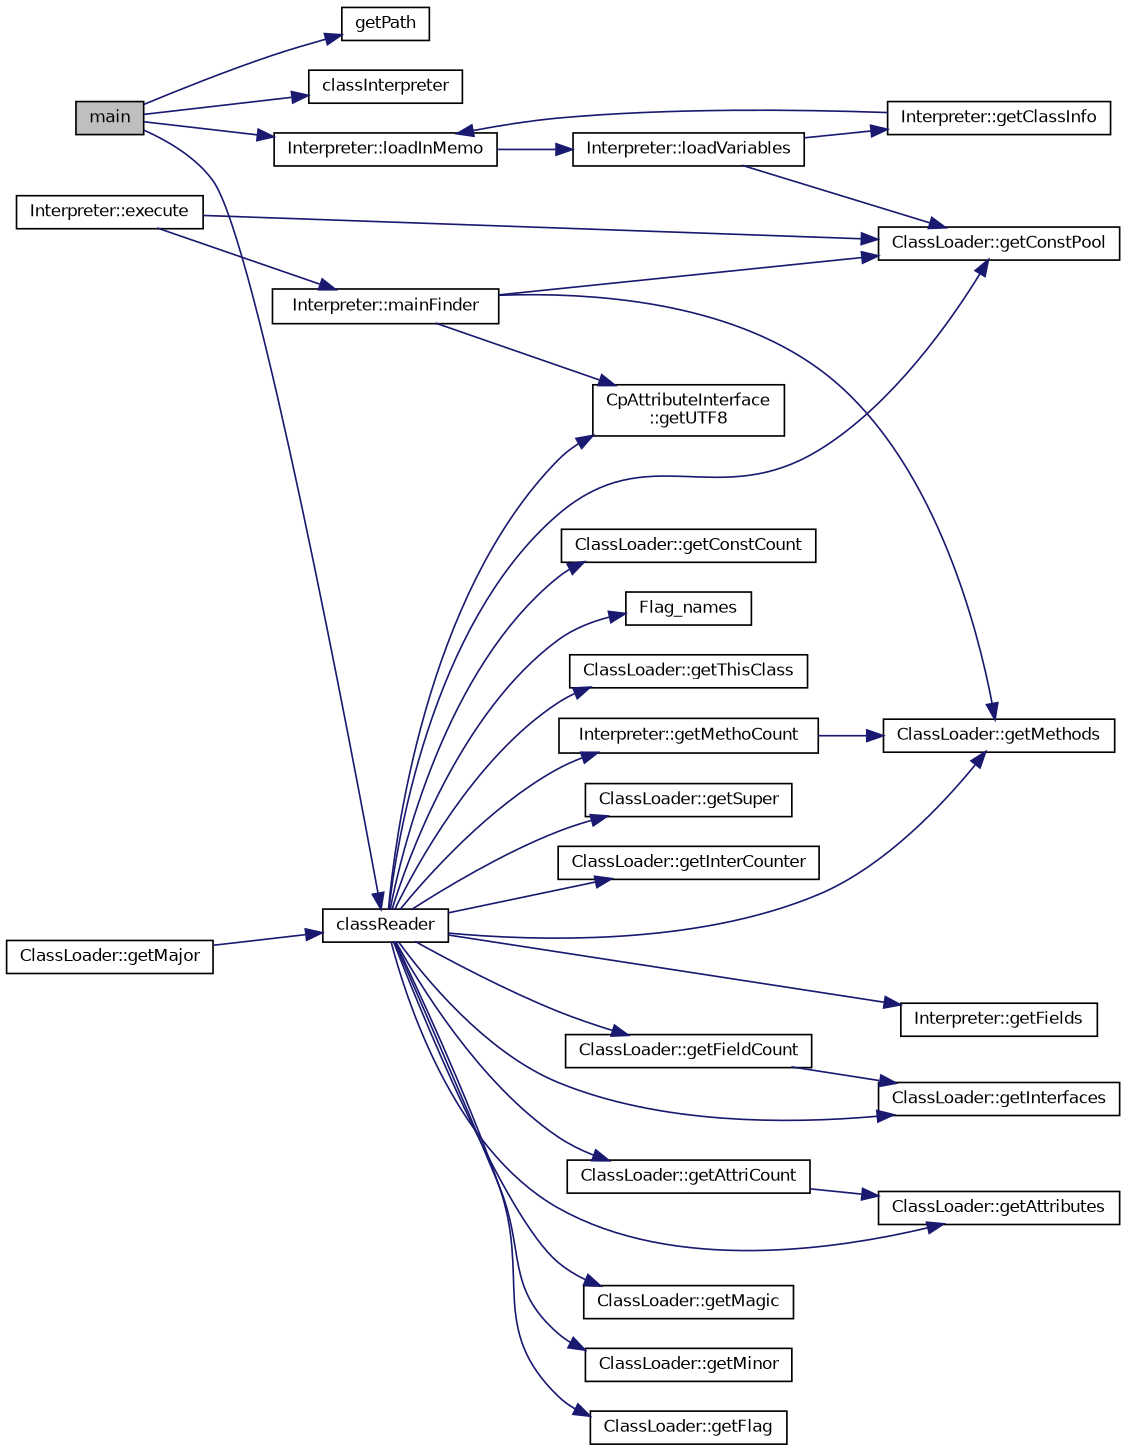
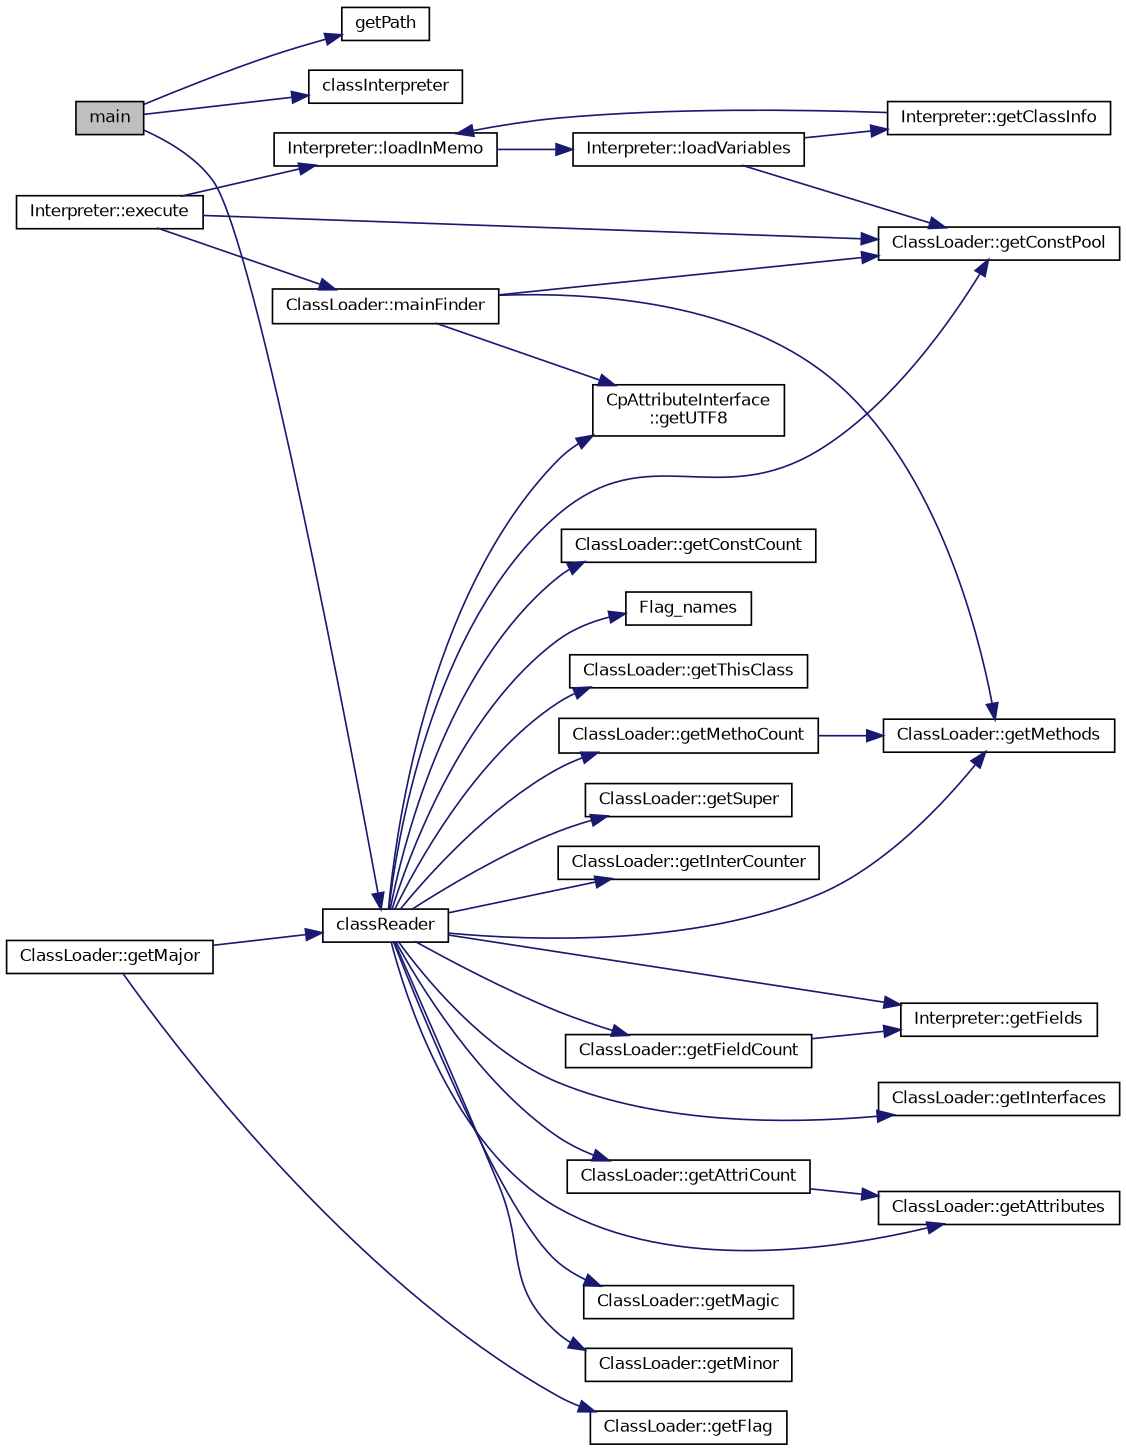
edge "main" -> "Interpreter::loadInMemo": now "Interpreter::execute" -> "Interpreter::loadInMemo"
node "Interpreter::mainFinder": label "Interpreter::mainFinder" -> "ClassLoader::mainFinder"
node "Interpreter::getMethoCount": label "Interpreter::getMethoCount" -> "ClassLoader::getMethoCount"
edge "ClassLoader::getFieldCount" -> "ClassLoader::getInterfaces": now "ClassLoader::getFieldCount" -> "Interpreter::getFields"
edge "classReader" -> "ClassLoader::getFlag": now "ClassLoader::getMajor" -> "ClassLoader::getFlag"
